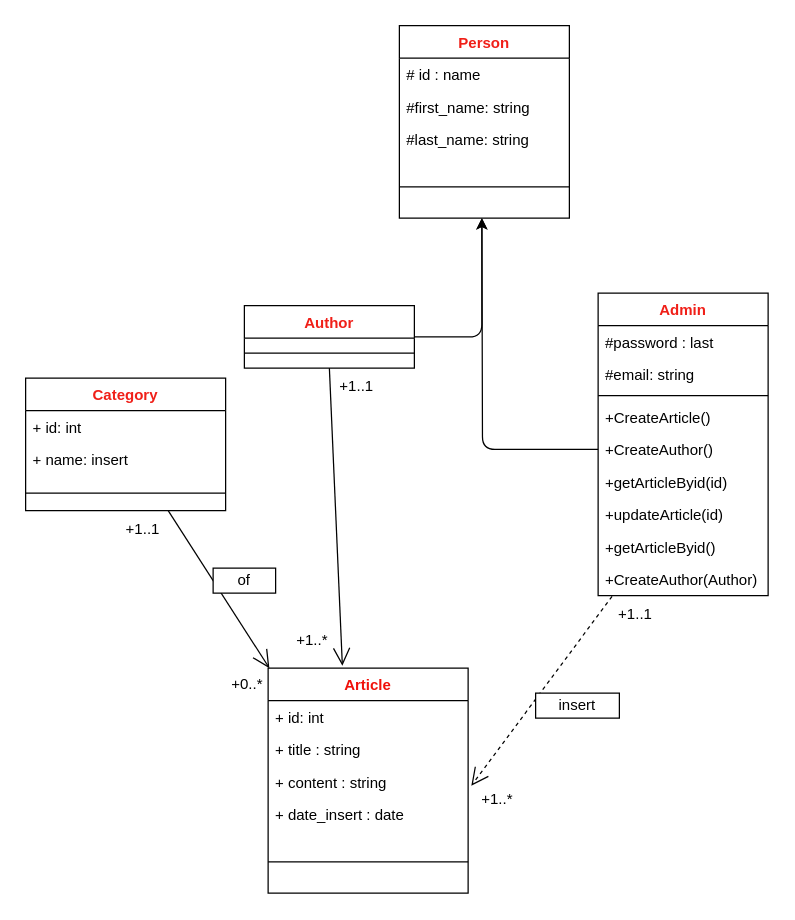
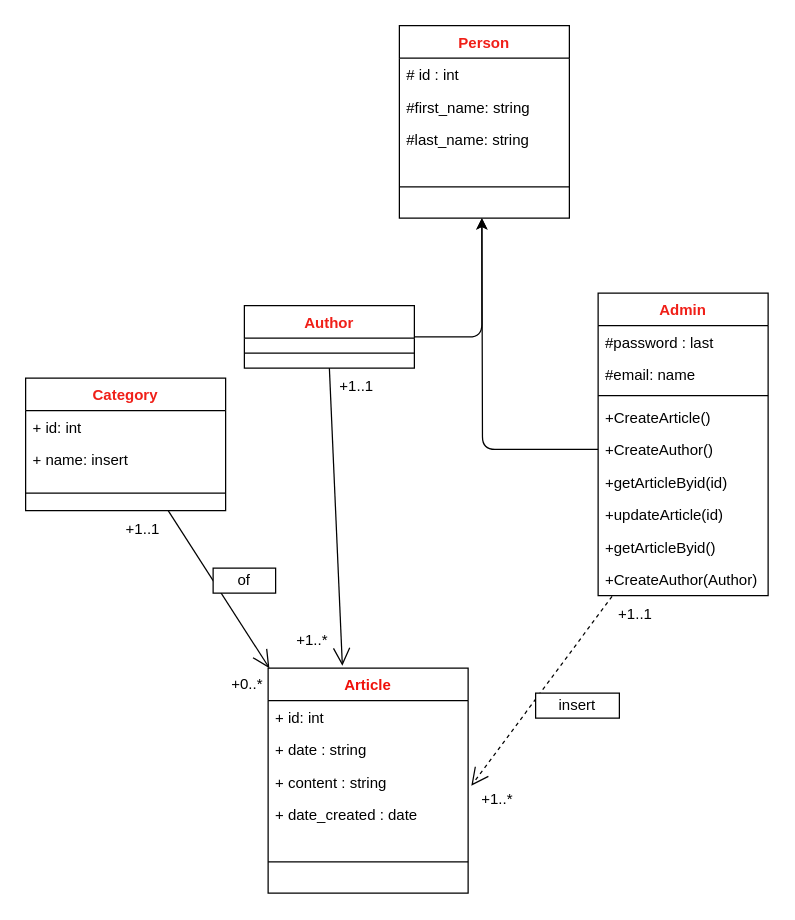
node "# id : name": label "# id : name" -> "# id : int"
node "#email: string": label "#email: string" -> "#email: name"
node "+ title : string": label "+ title : string" -> "+ date : string"
node "+ date_insert : date": label "+ date_insert : date" -> "+ date_created : date"
